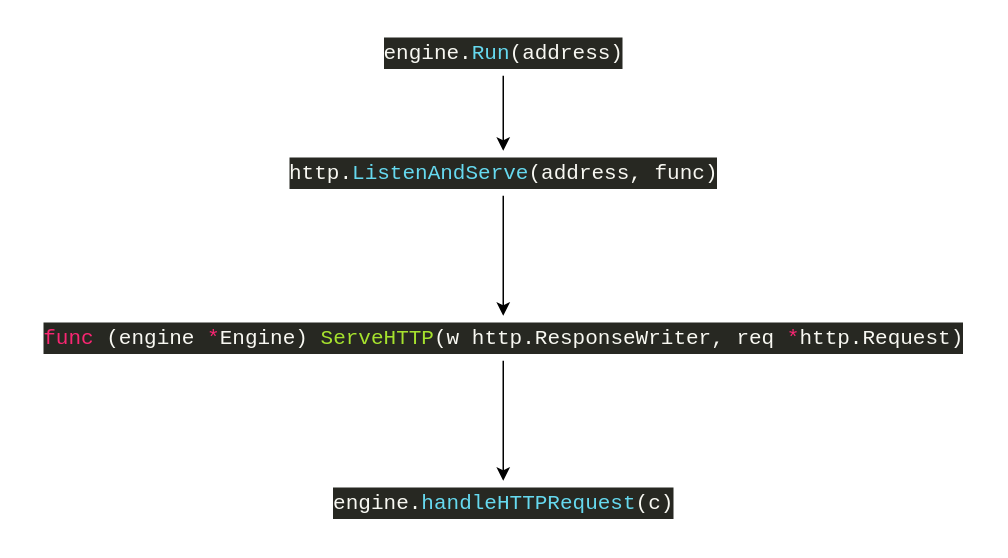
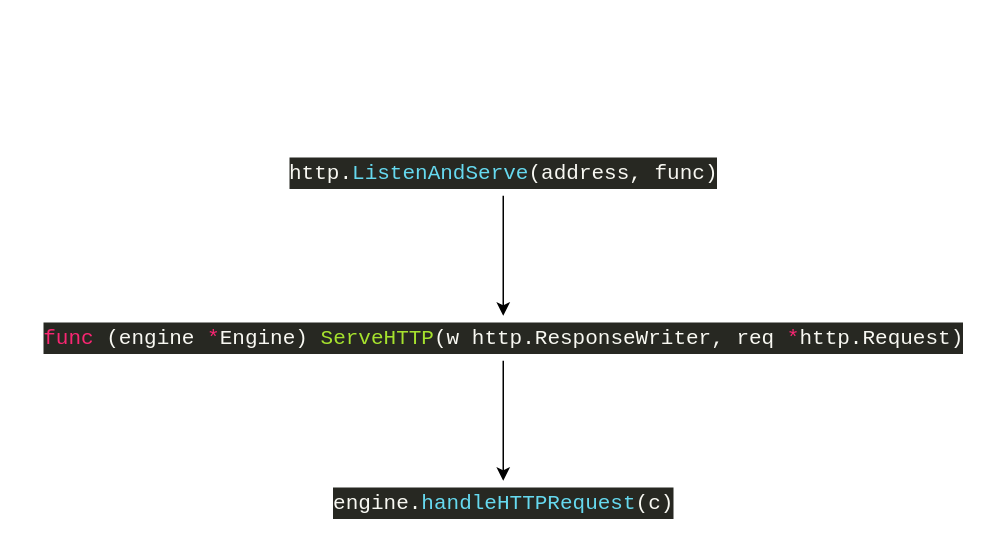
node "engine.Run(address)": removed
edge "engine.Run(address)" -> "http.ListenAndServe(address, func)": removed
